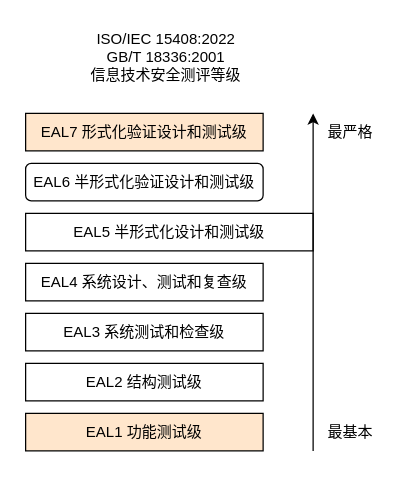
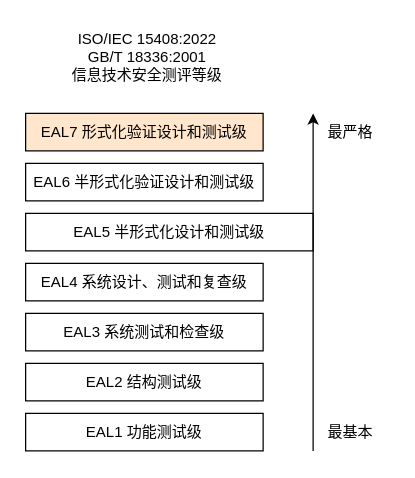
node "ISO/IEC 15408:2022 GB/T 18336:2001 信息技术安全测评等级": moved (166, 57) -> (148, 57)
node "EAL6 半形式化验证设计和测试级": shape rounded rectangle -> rectangle
node "EAL1 功能测试级": fillcolor #ffe6cc -> #ffffff
